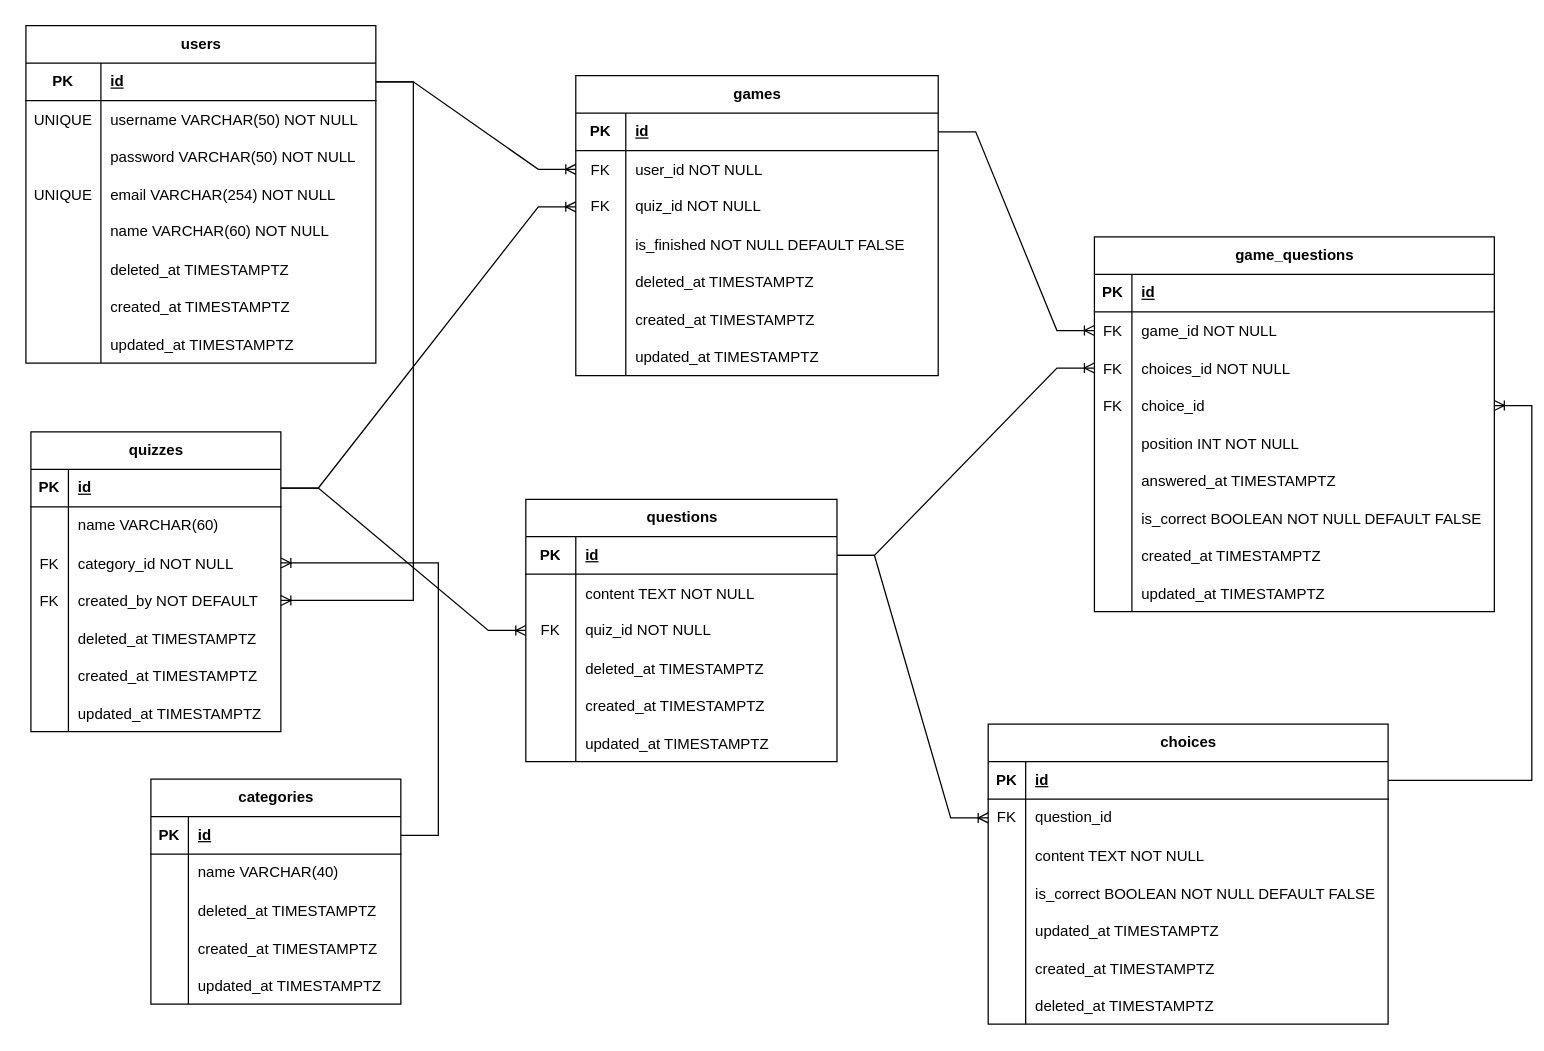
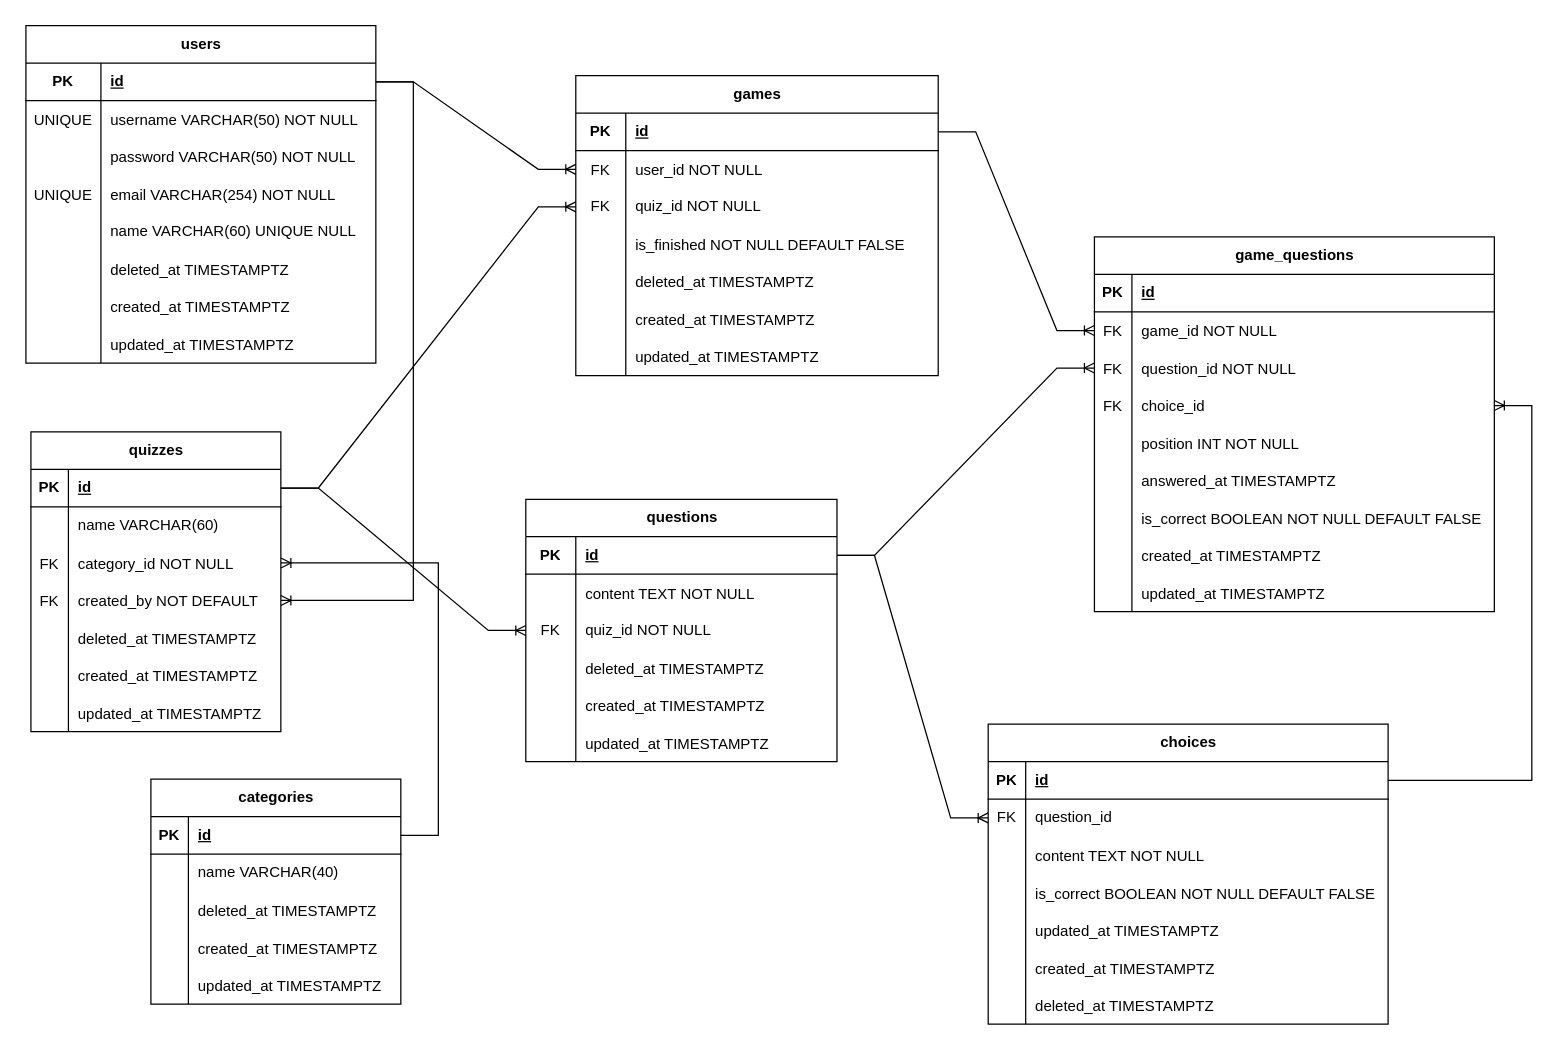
node "name VARCHAR(60) NOT NULL": label "name VARCHAR(60) NOT NULL" -> "name VARCHAR(60) UNIQUE NULL"
node "choices_id NOT NULL": label "choices_id NOT NULL" -> "question_id NOT NULL"
